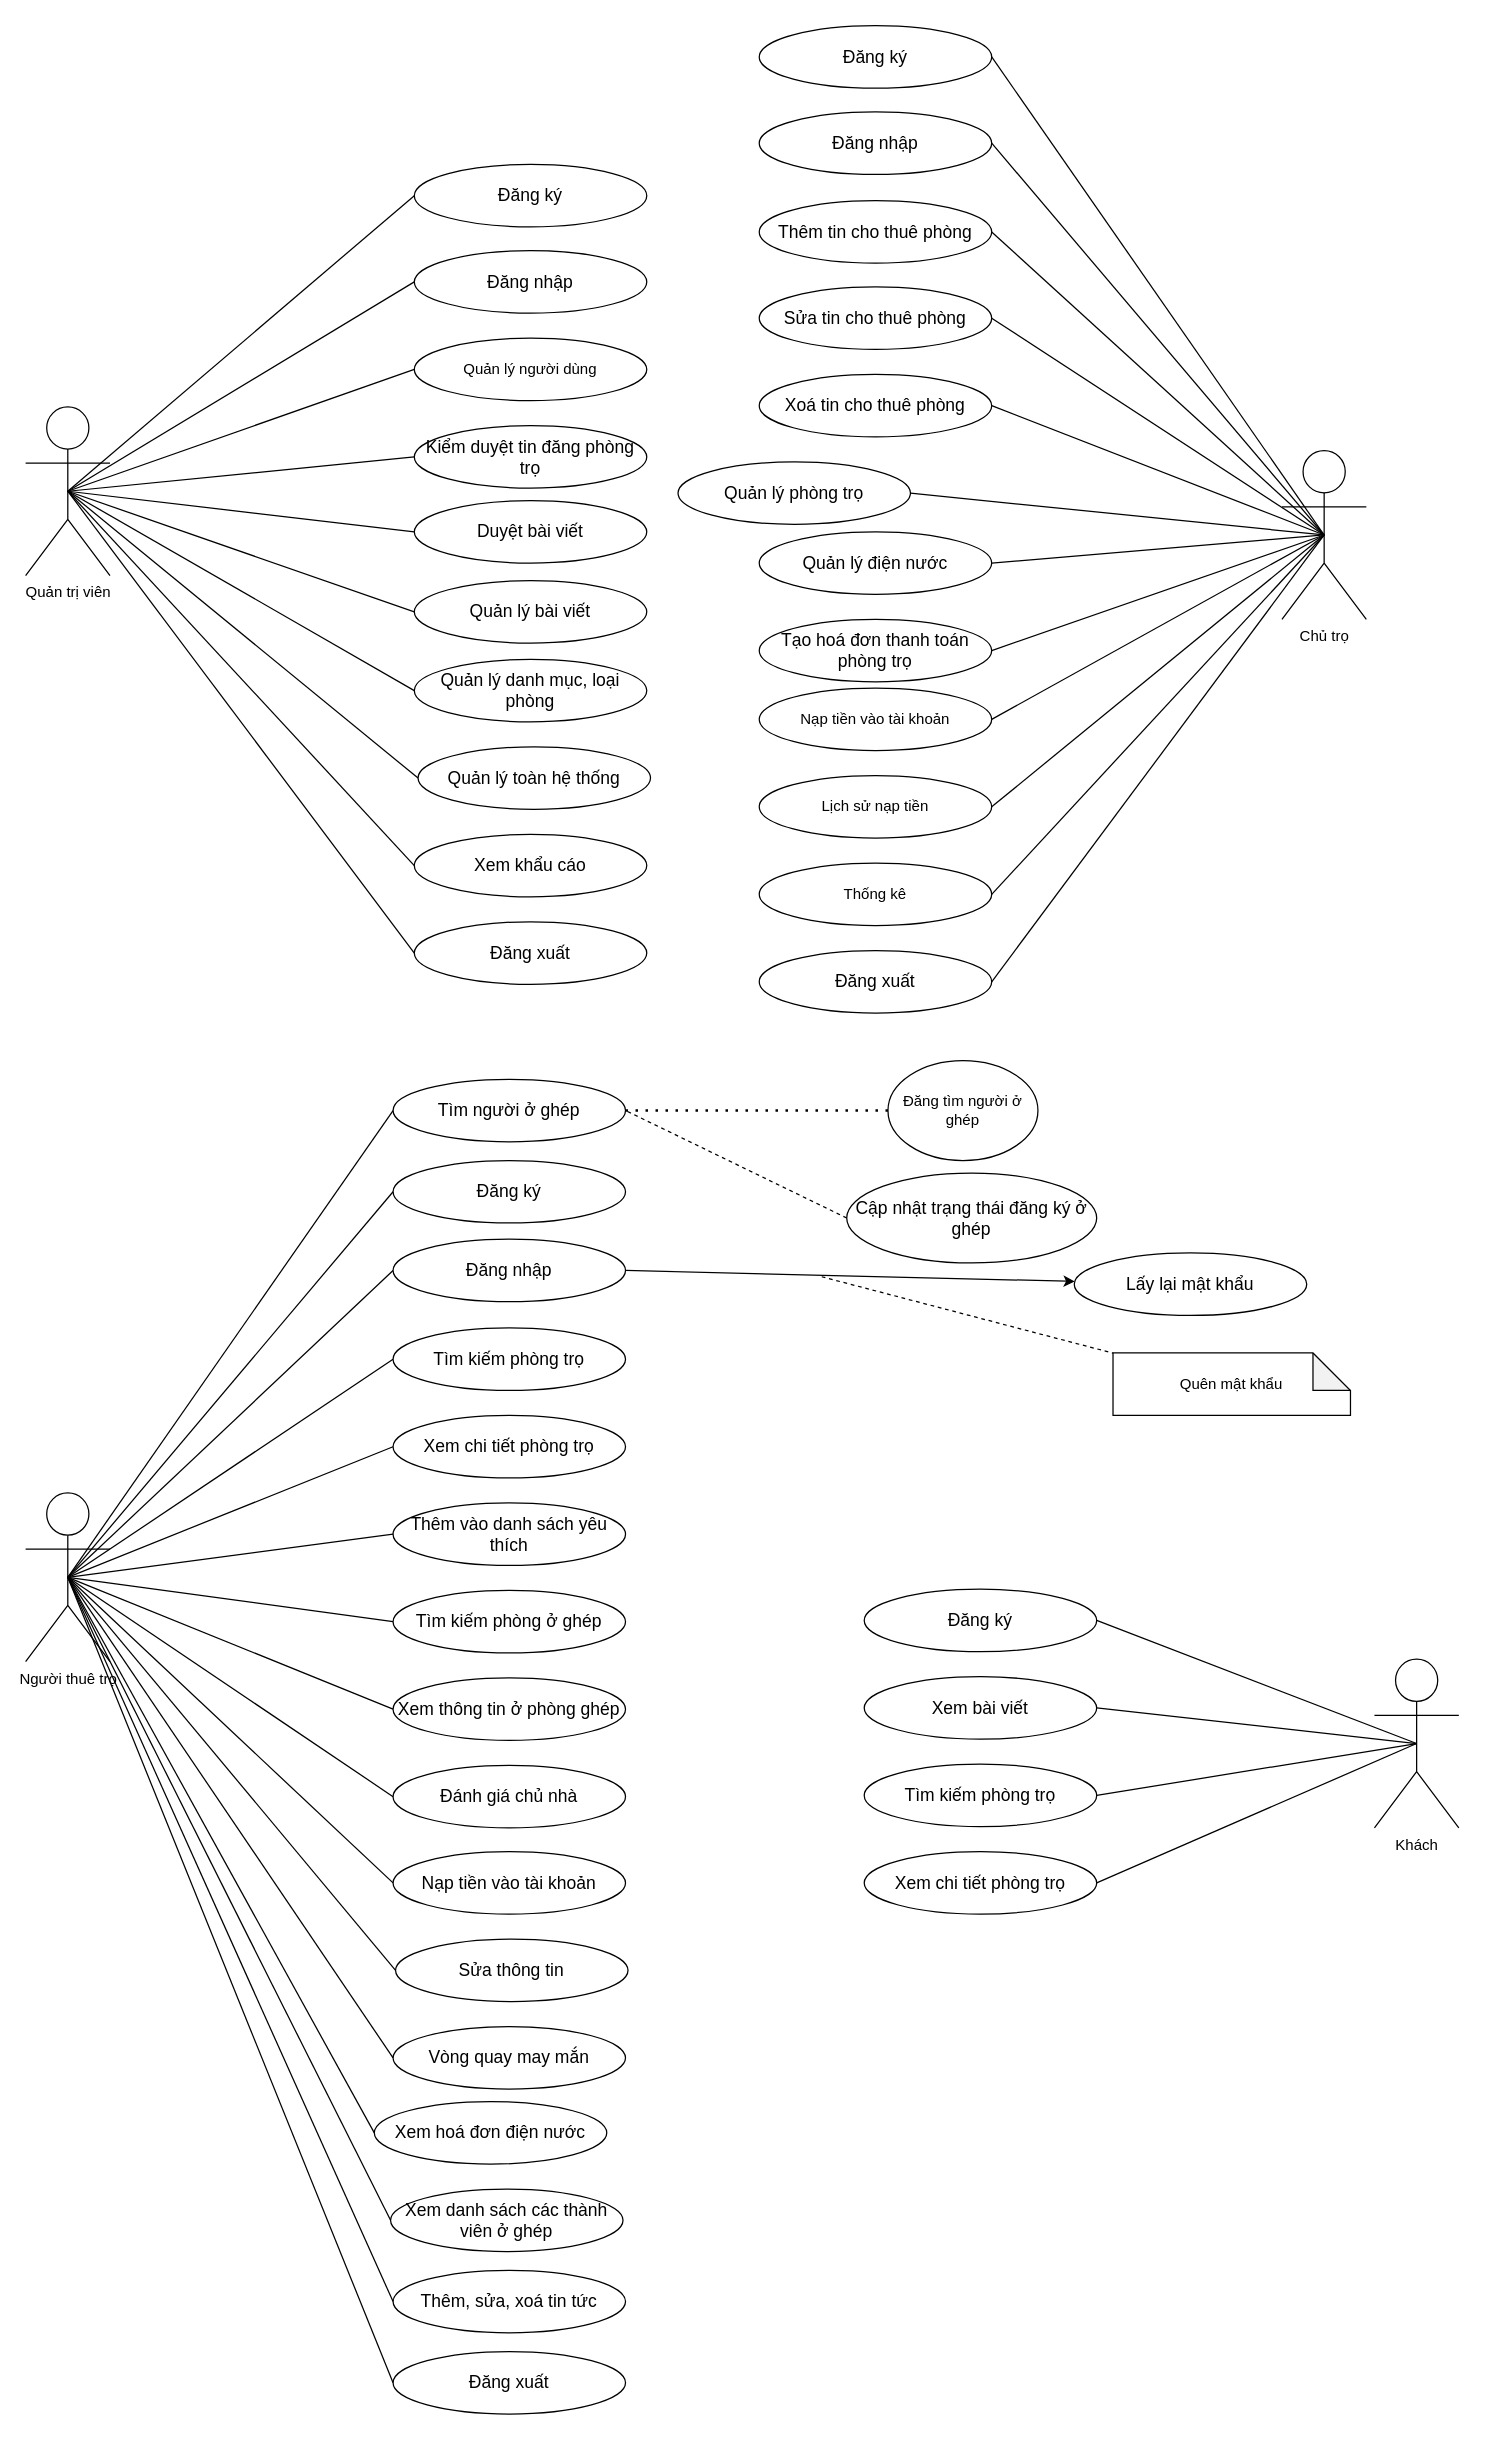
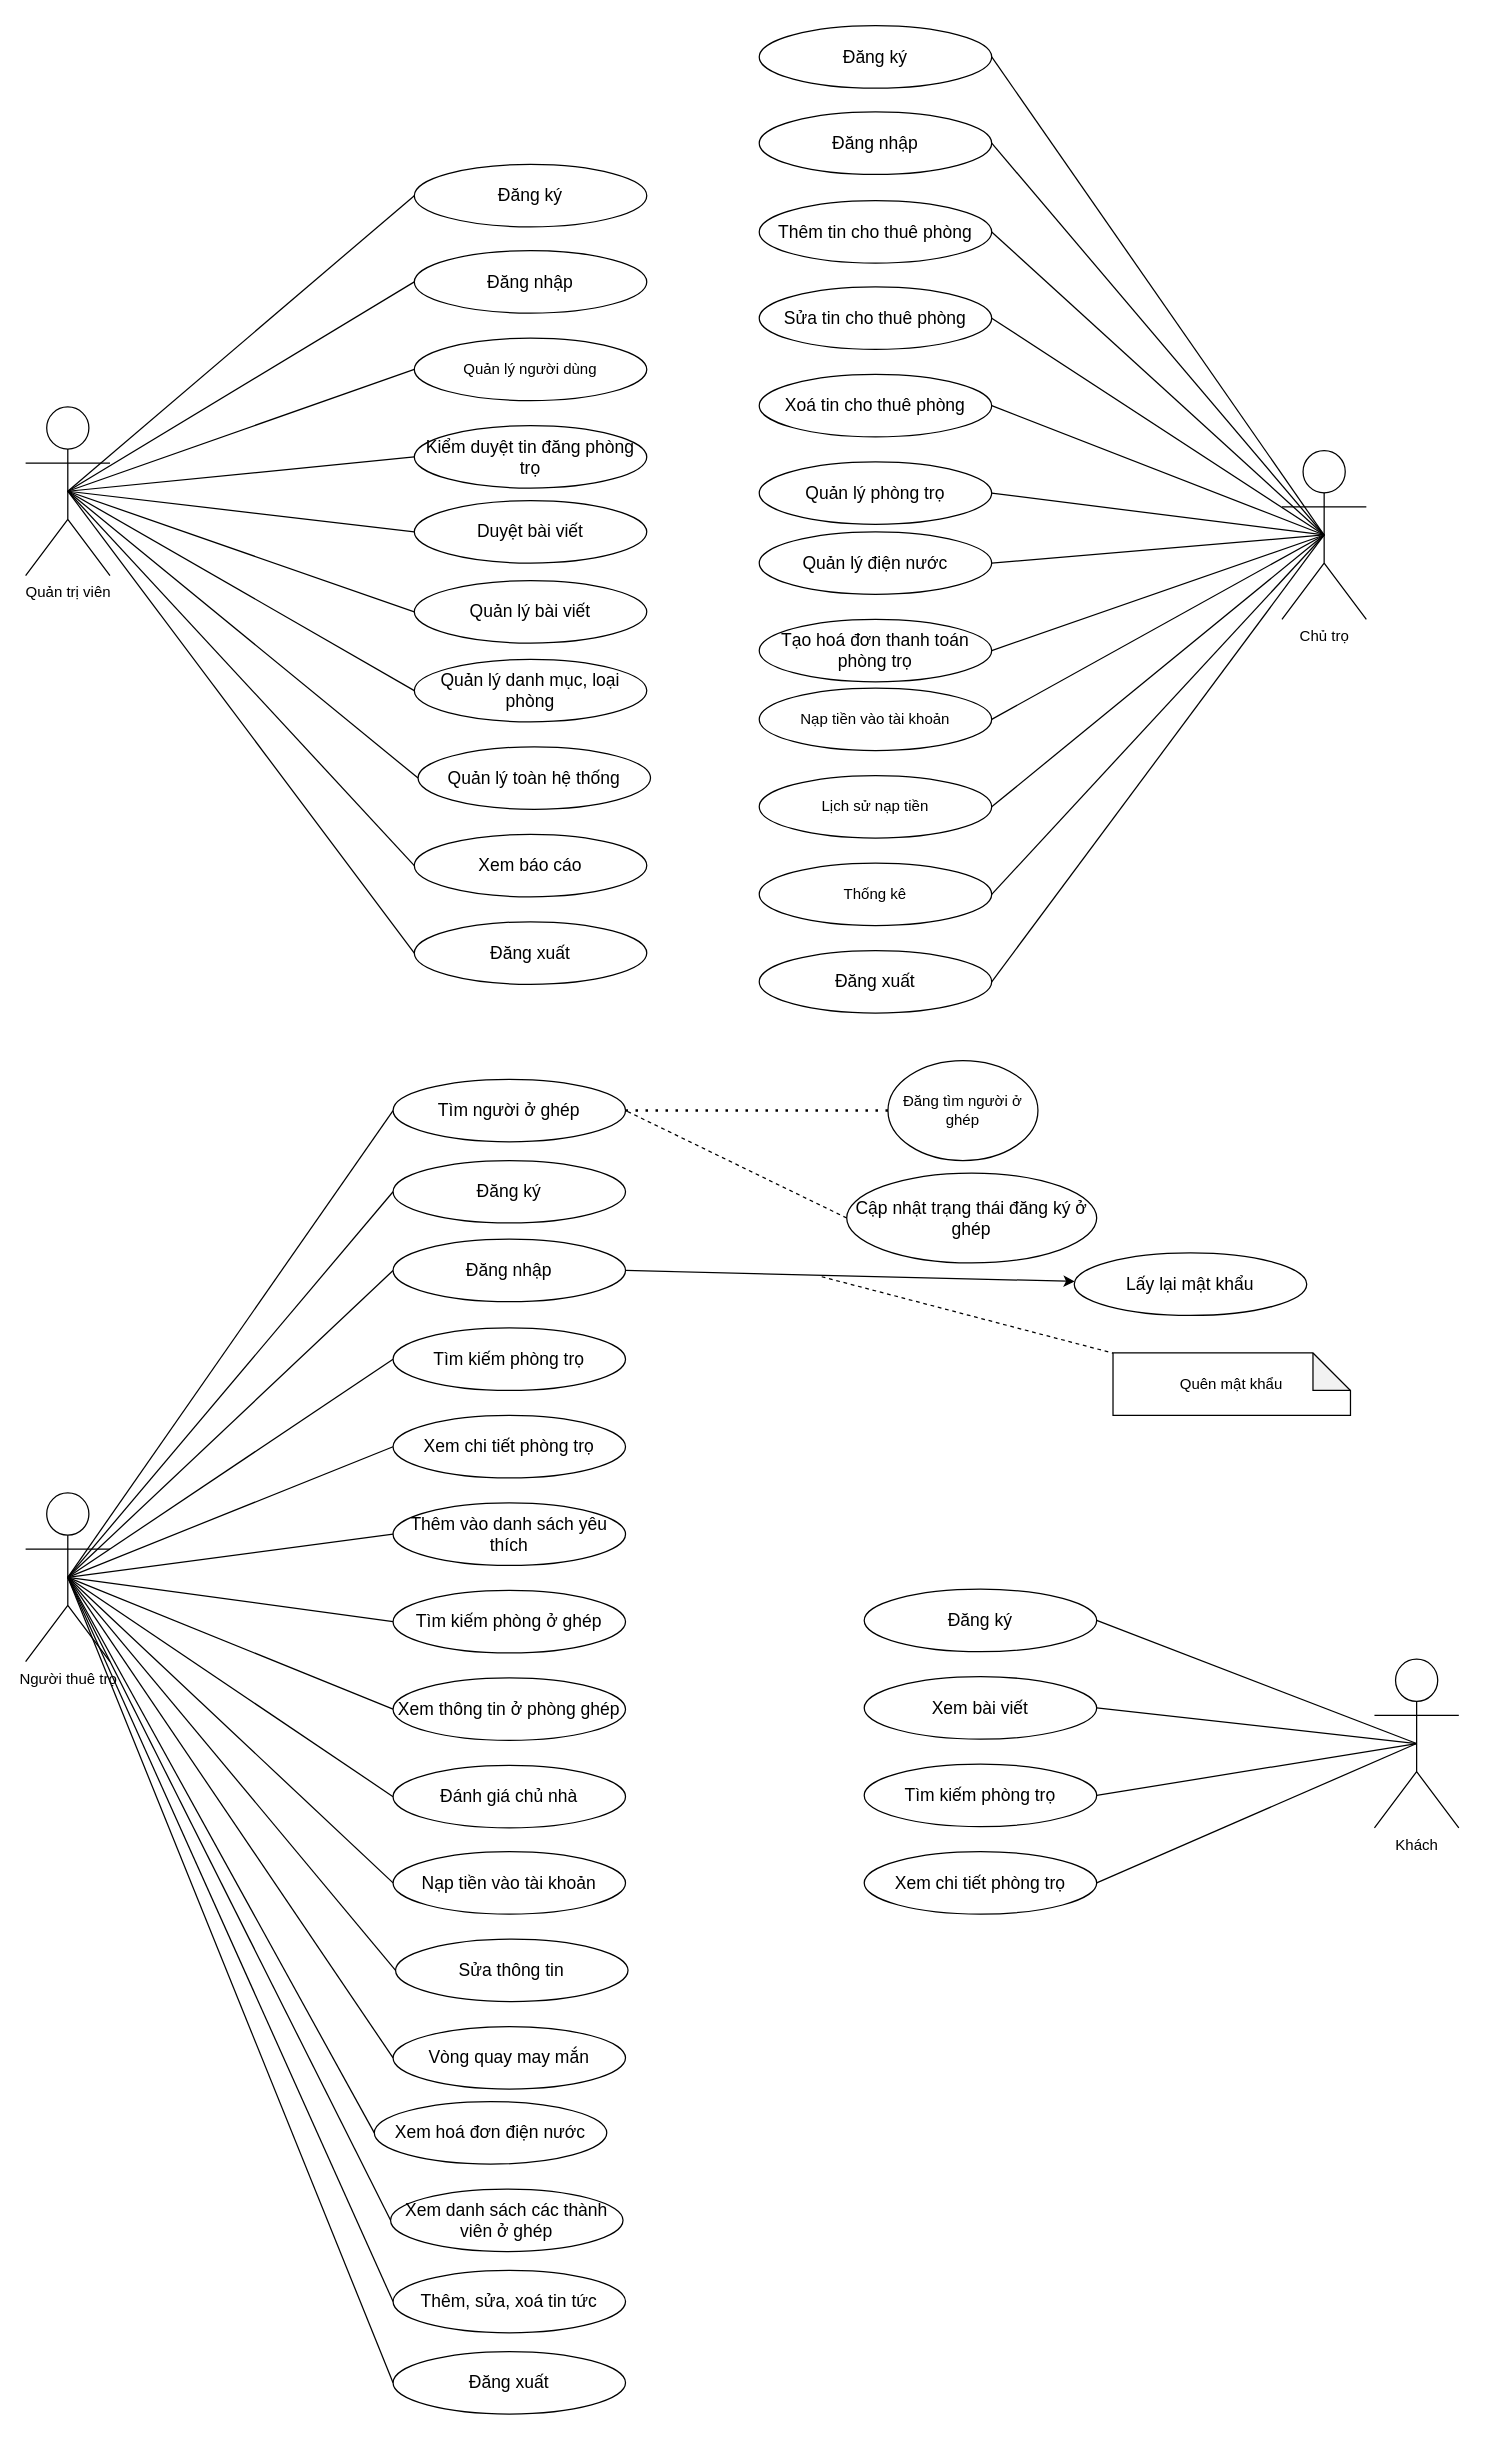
node "Quản lý phòng trọ": moved (794, 493) -> (876, 493)
node "Xem khẩu cáo": label "Xem khẩu cáo" -> "Xem báo cáo"
